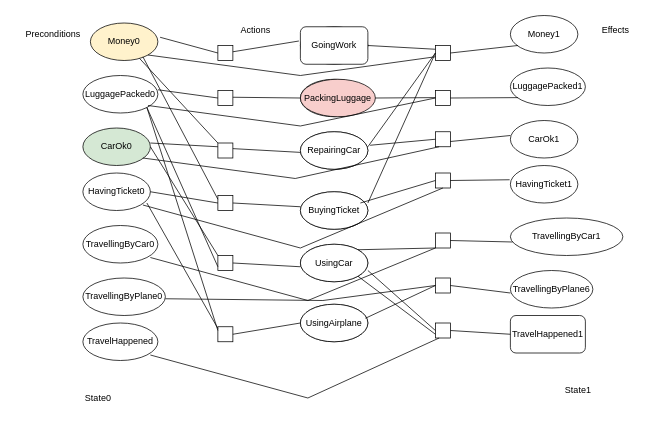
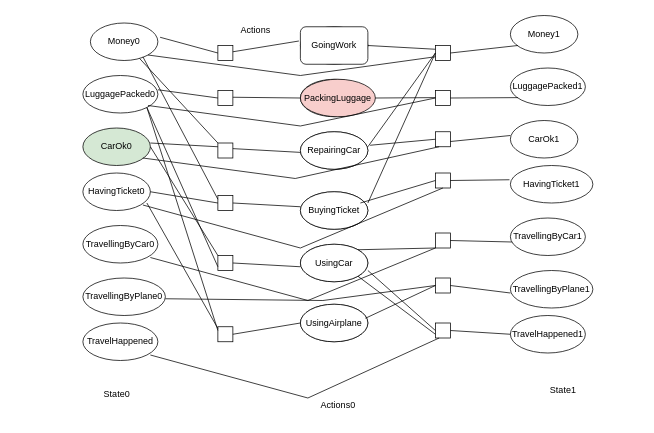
node "Effects": removed
node "Preconditions": removed
node "Money0": fillcolor #fff2cc -> #ffffff
node "HavingTicket1": size 68x38 -> 83x38
node "TravellingByCar1": size 113x38 -> 75x38
node "TravellingByPlane6": label "TravellingByPlane6" -> "TravellingByPlane1"
node "TravelHappened1": shape rounded rectangle -> ellipse
node "State1": moved (578, 390) -> (563, 390)
node "State0": moved (98, 398) -> (117, 394)
node "Actions0": added
